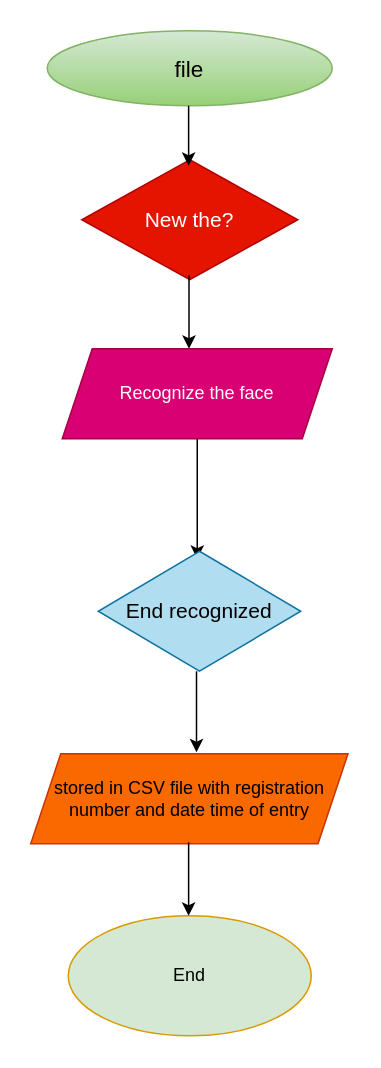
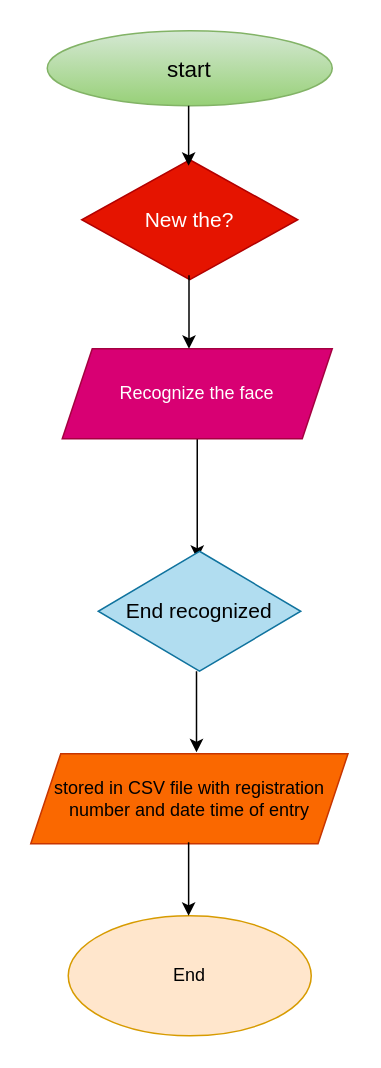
node "file": label "file" -> "start"
node "End": fillcolor #d5e8d4 -> #ffe6cc
